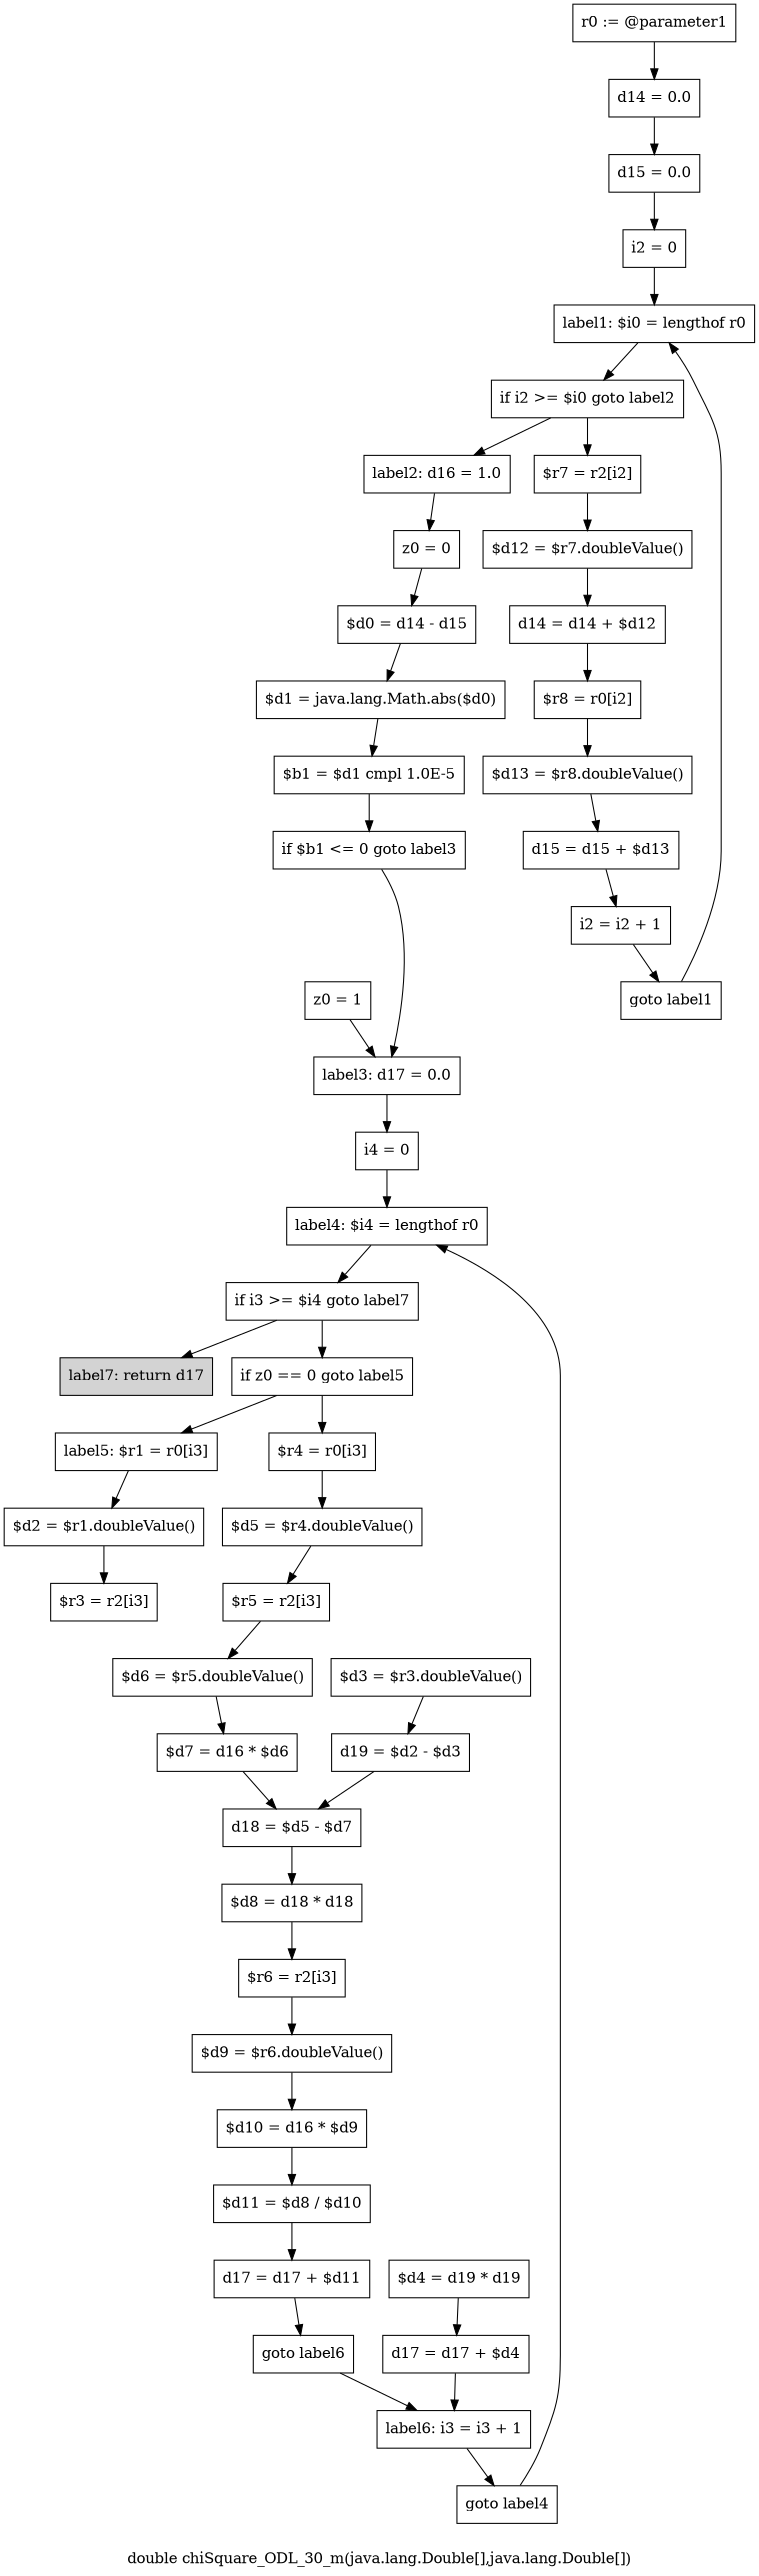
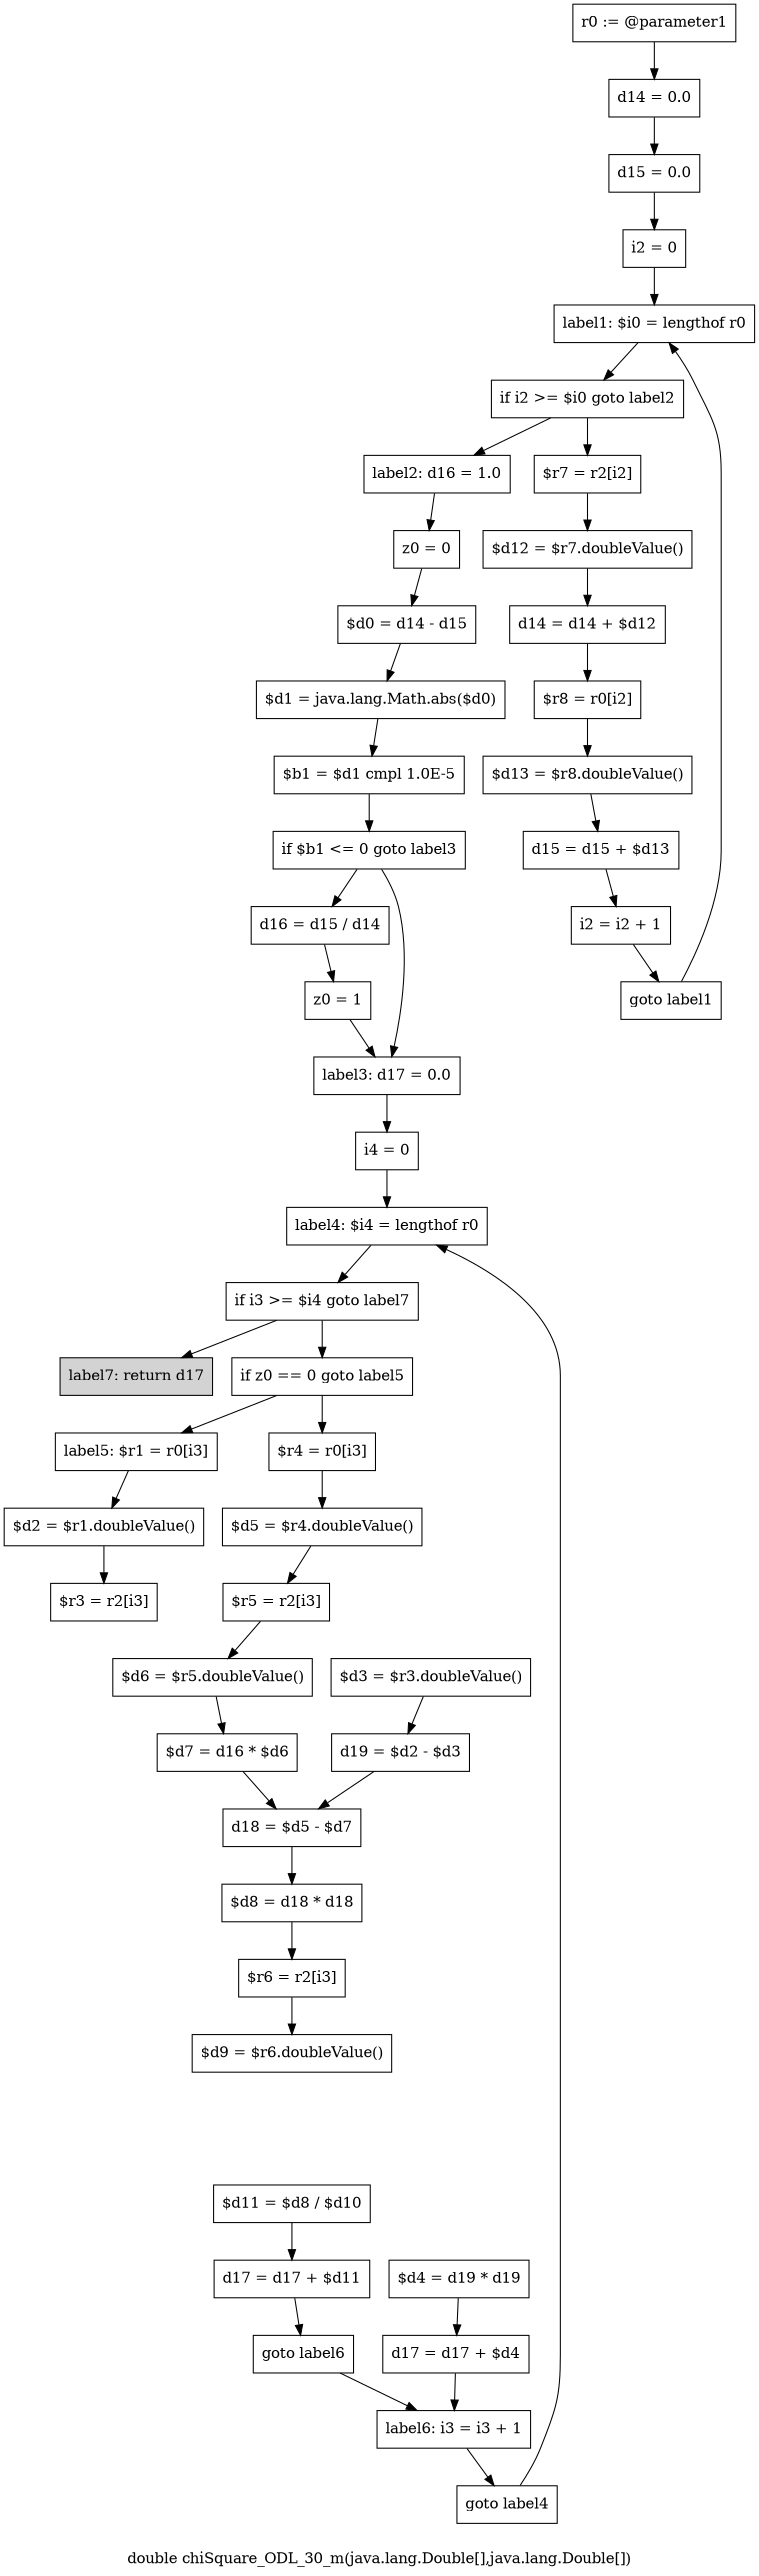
node "d16 = d15 / d14": added
node "$d10 = d16 * $d9": removed
